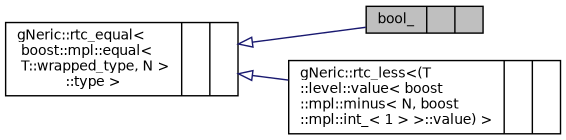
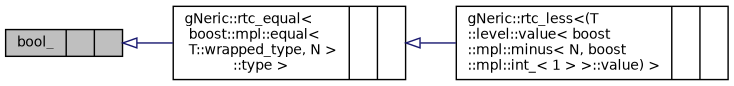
edge "bool_" -> "gNeric::rtc_equal<": reversed
